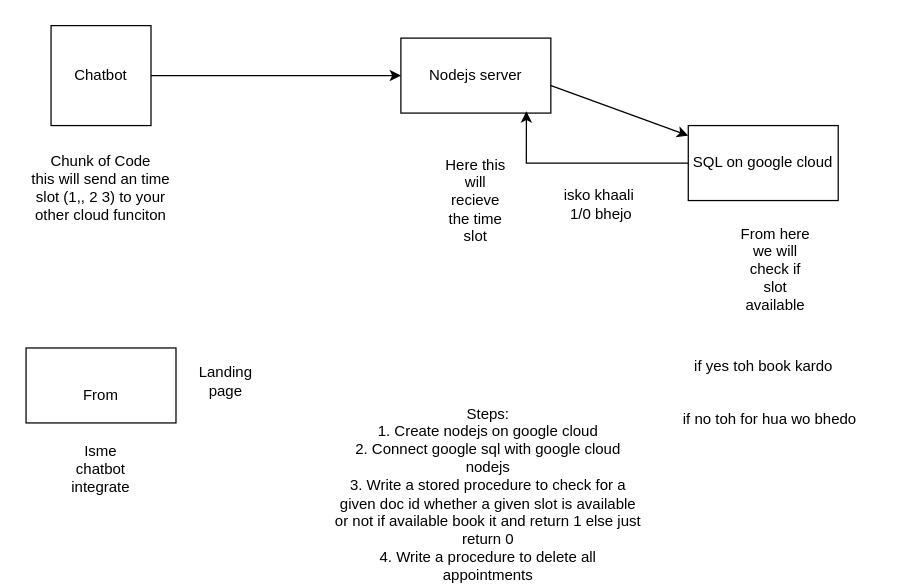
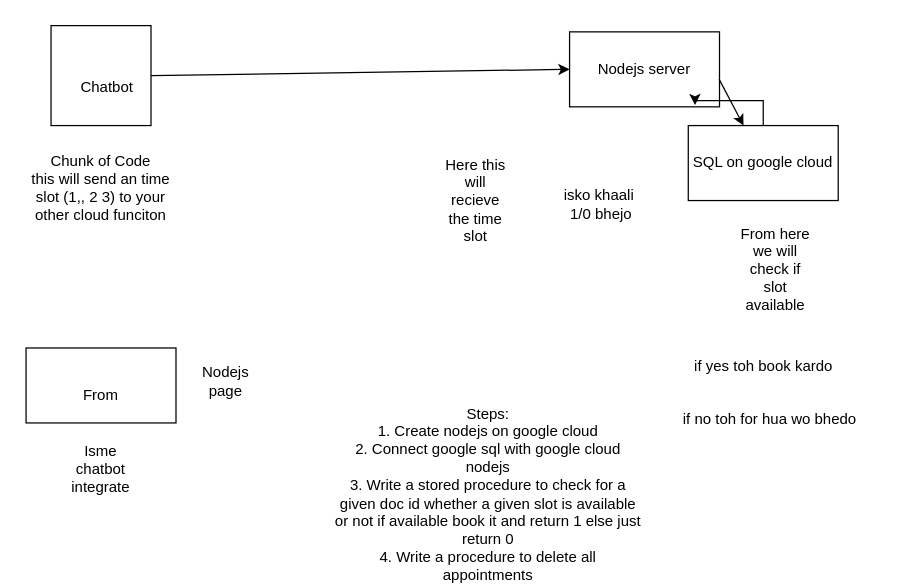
node "Chatbot": moved (101, 76) -> (107, 88)
node "Nodejs server": moved (476, 76) -> (644, 69)
node "Landing page": label "Landing page" -> "Nodejs page"
